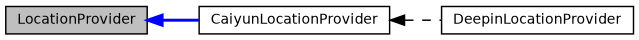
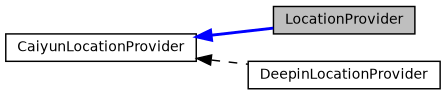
edge "CaiyunLocationProvider" -> "LocationProvider": reversed
